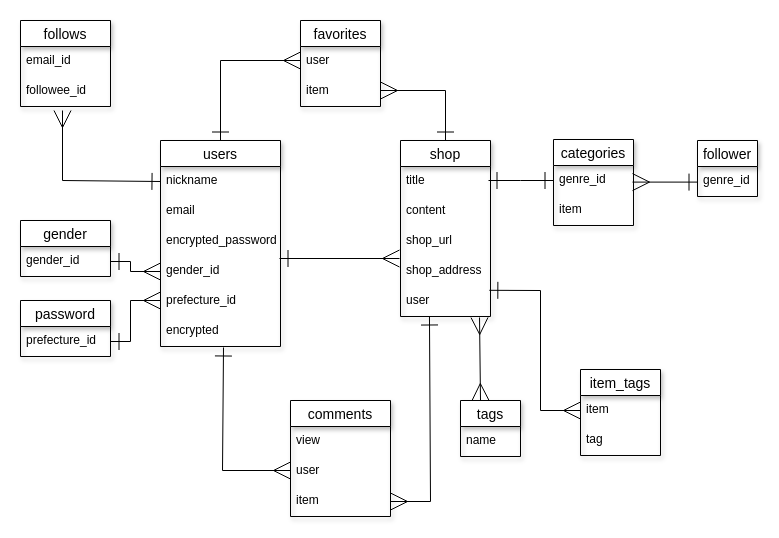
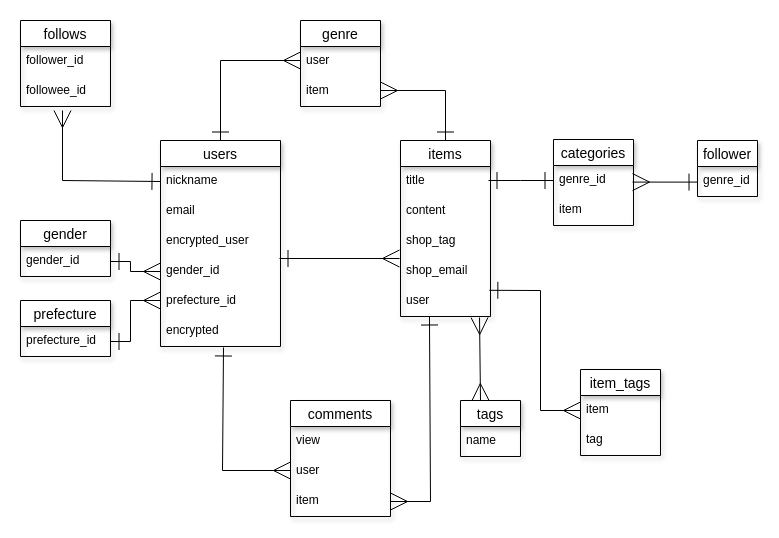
node "favorites": label "favorites" -> "genre"
node "email_id": label "email_id" -> "follower_id"
node "shop": label "shop" -> "items"
node "encrypted_password": label "encrypted_password" -> "encrypted_user"
node "shop_url": label "shop_url" -> "shop_tag"
node "shop_address": label "shop_address" -> "shop_email"
node "password": label "password" -> "prefecture"
